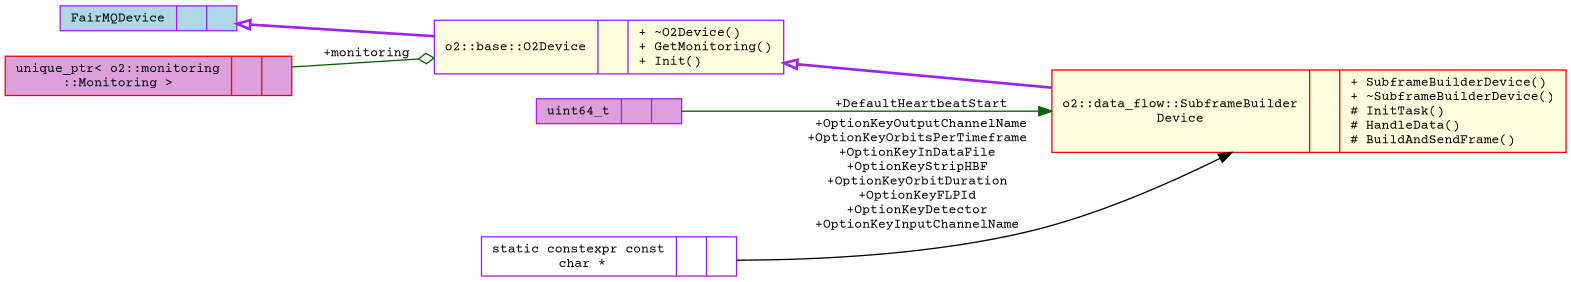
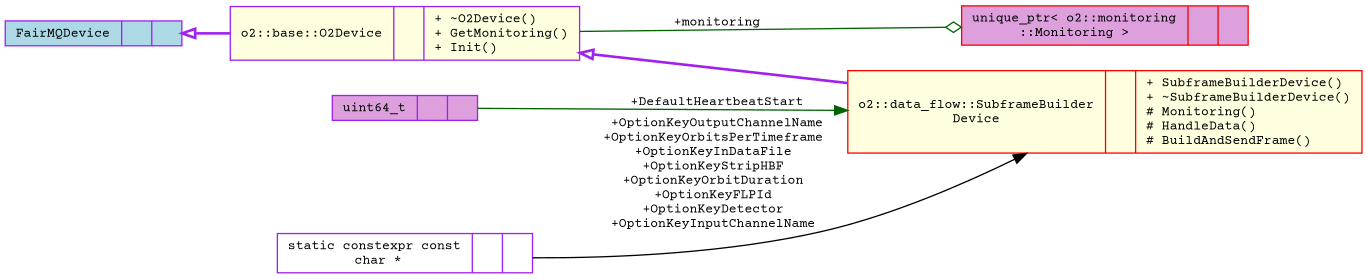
edge "unique_ptr< o2::monitoring" -> "o2::base::O2Device": reversed
node "o2::data_flow::SubframeBuilder": text "# InitTask()" -> "# Monitoring()"
